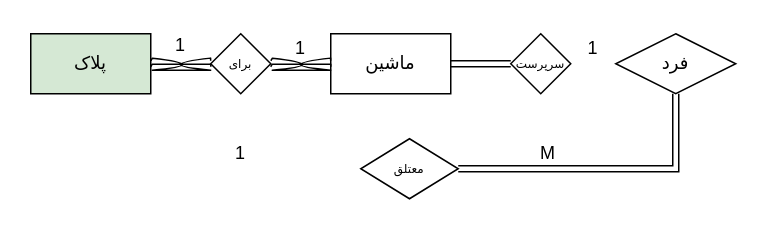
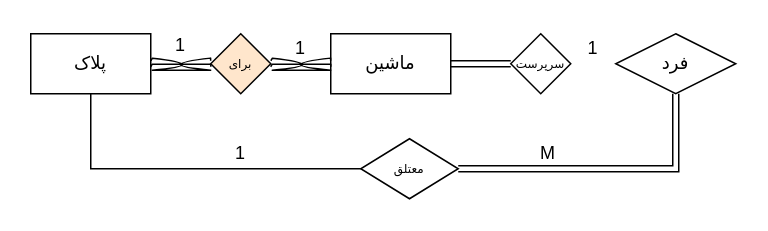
node "پلاک": fillcolor #d5e8d4 -> #ffffff
node "برای": fillcolor #ffffff -> #ffe6cc
edge "پلاک" -- "معتلق": added
